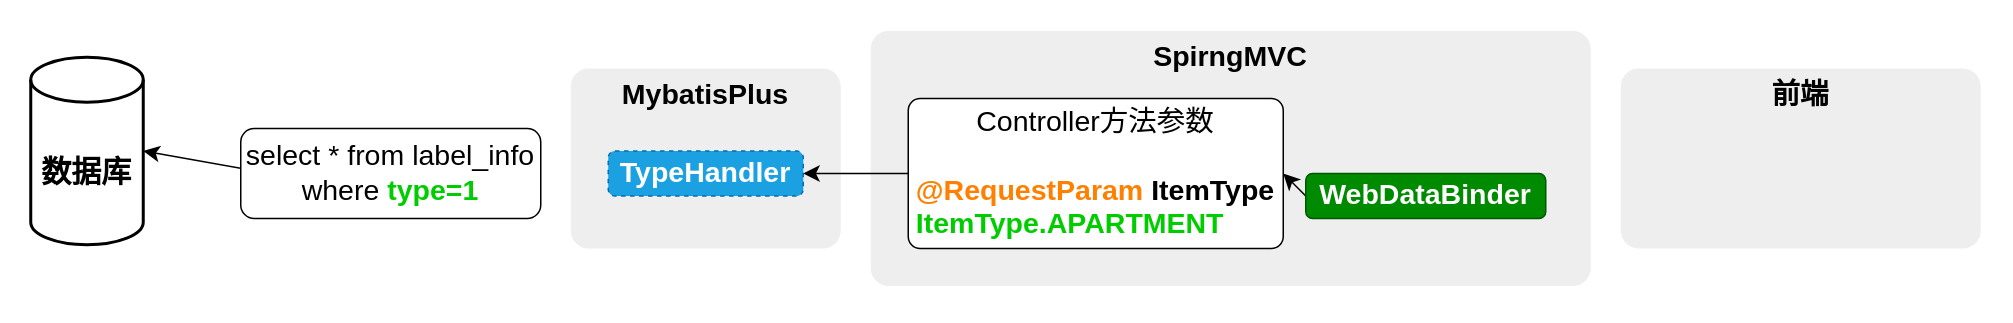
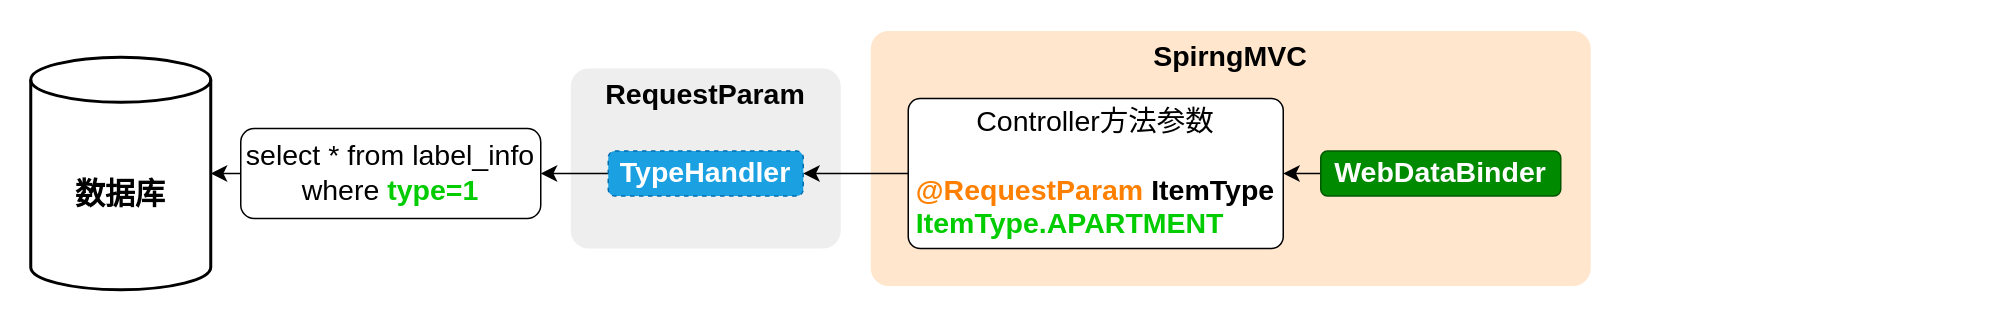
node "SpirngMVC": fillcolor #eeeeee -> #ffe6cc
node "MybatisPlus": label "MybatisPlus" -> "RequestParam"
node "数据库": size 113x188 -> 180x233
node "前端": removed
edge "TypeHandler" -> "select * from label_info where type=1": added
node "WebDataBinder": moved (1426, 196) -> (1441, 173)
